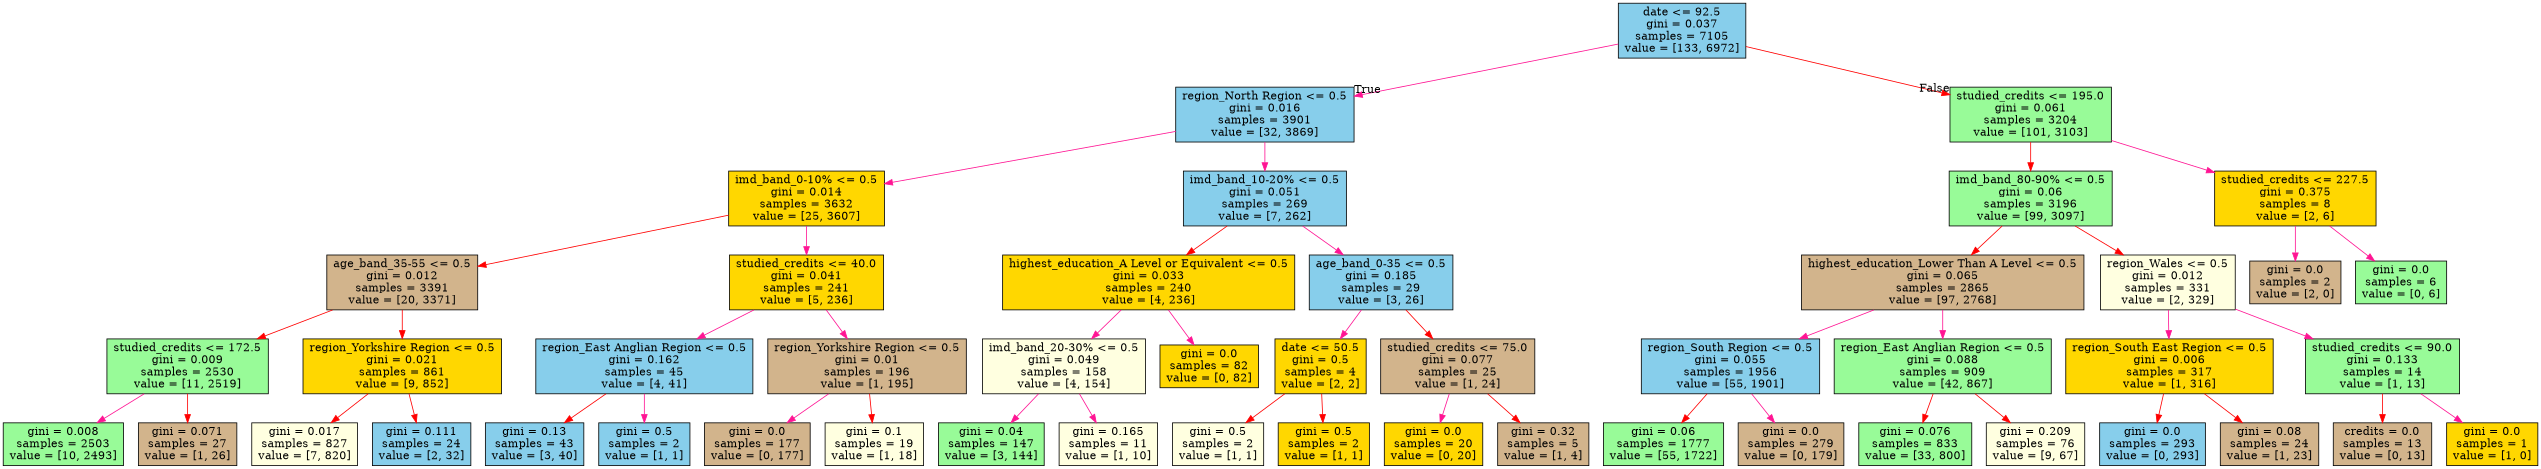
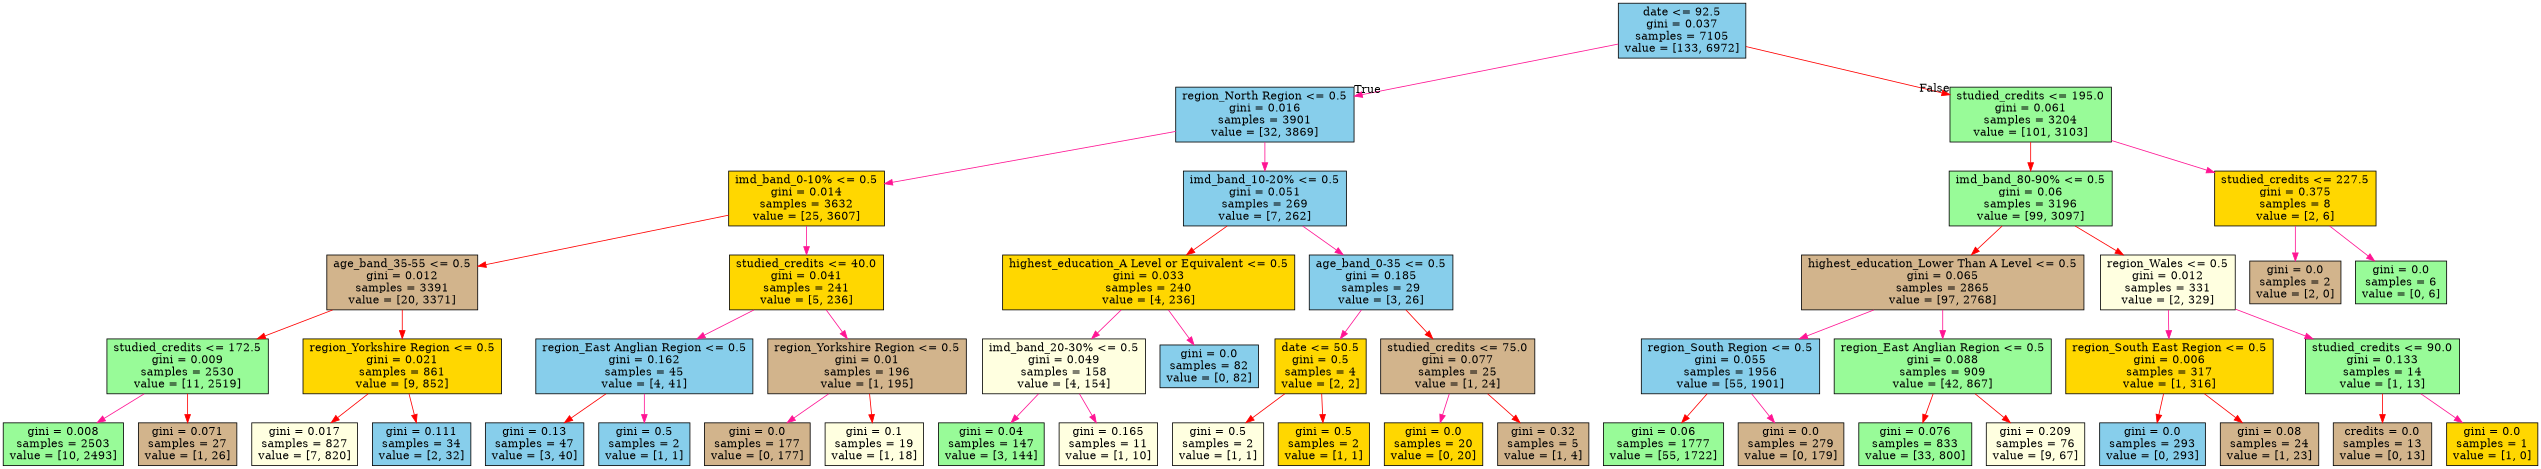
node "gini = 0.0 samples = 82 value = [0, 82]": fillcolor gold -> skyblue
node "gini = 0.111 samples = 24 value = [2, 32]": label "gini = 0.111 samples = 24 value = [2, 32]" -> "gini = 0.111 samples = 34 value = [2, 32]"
node "gini = 0.13 samples = 43 value = [3, 40]": label "gini = 0.13 samples = 43 value = [3, 40]" -> "gini = 0.13 samples = 47 value = [3, 40]"
